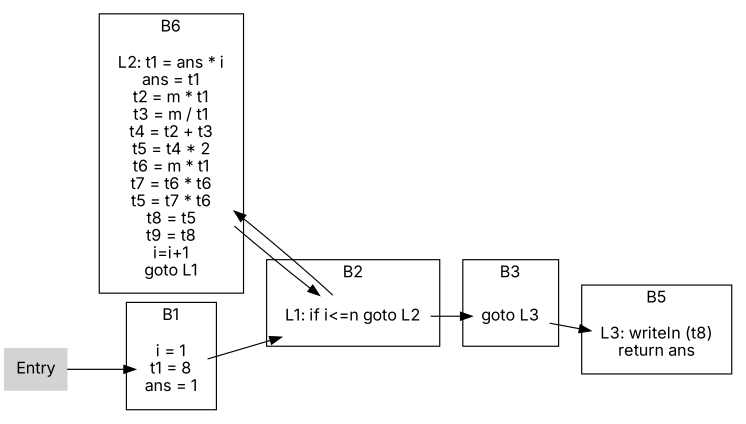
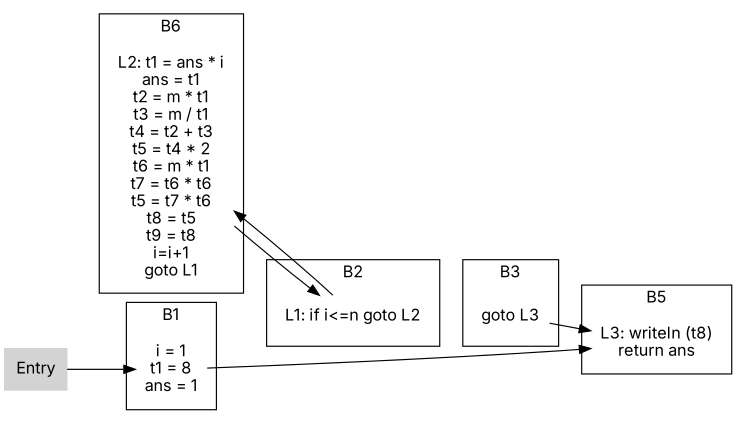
edge "L1: if i<=n goto L2" -> "goto L3": removed
edge "i = 1 t1 = 8 ans = 1" -> "L1: if i<=n goto L2": now "i = 1 t1 = 8 ans = 1" -> "L3: writeln (t8) return ans"
